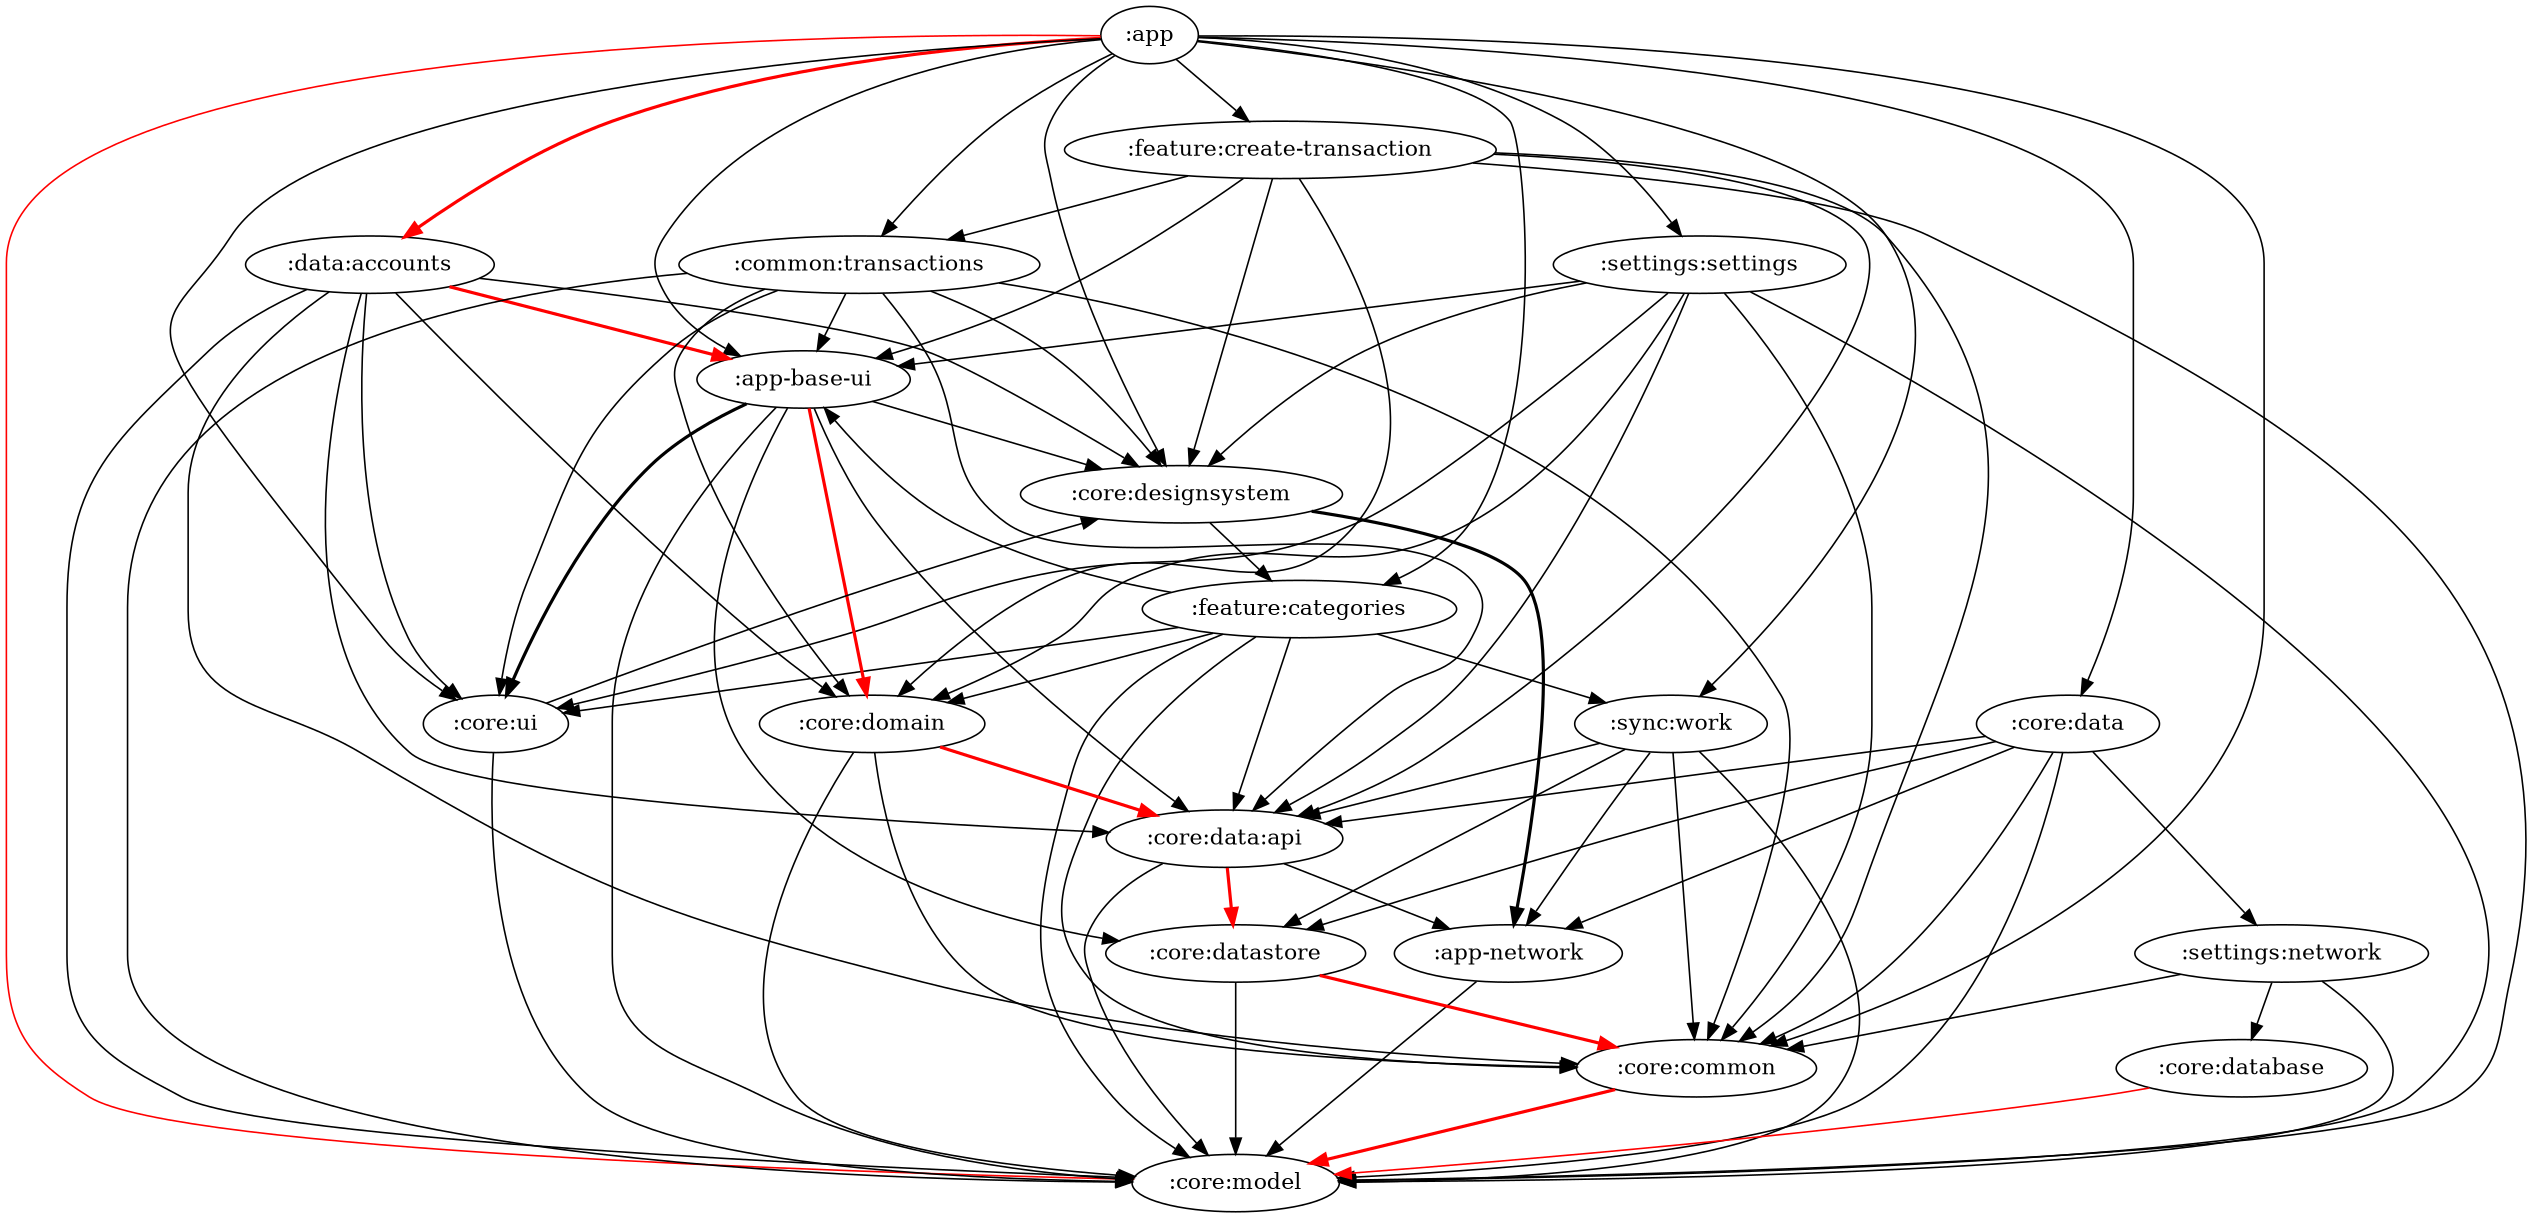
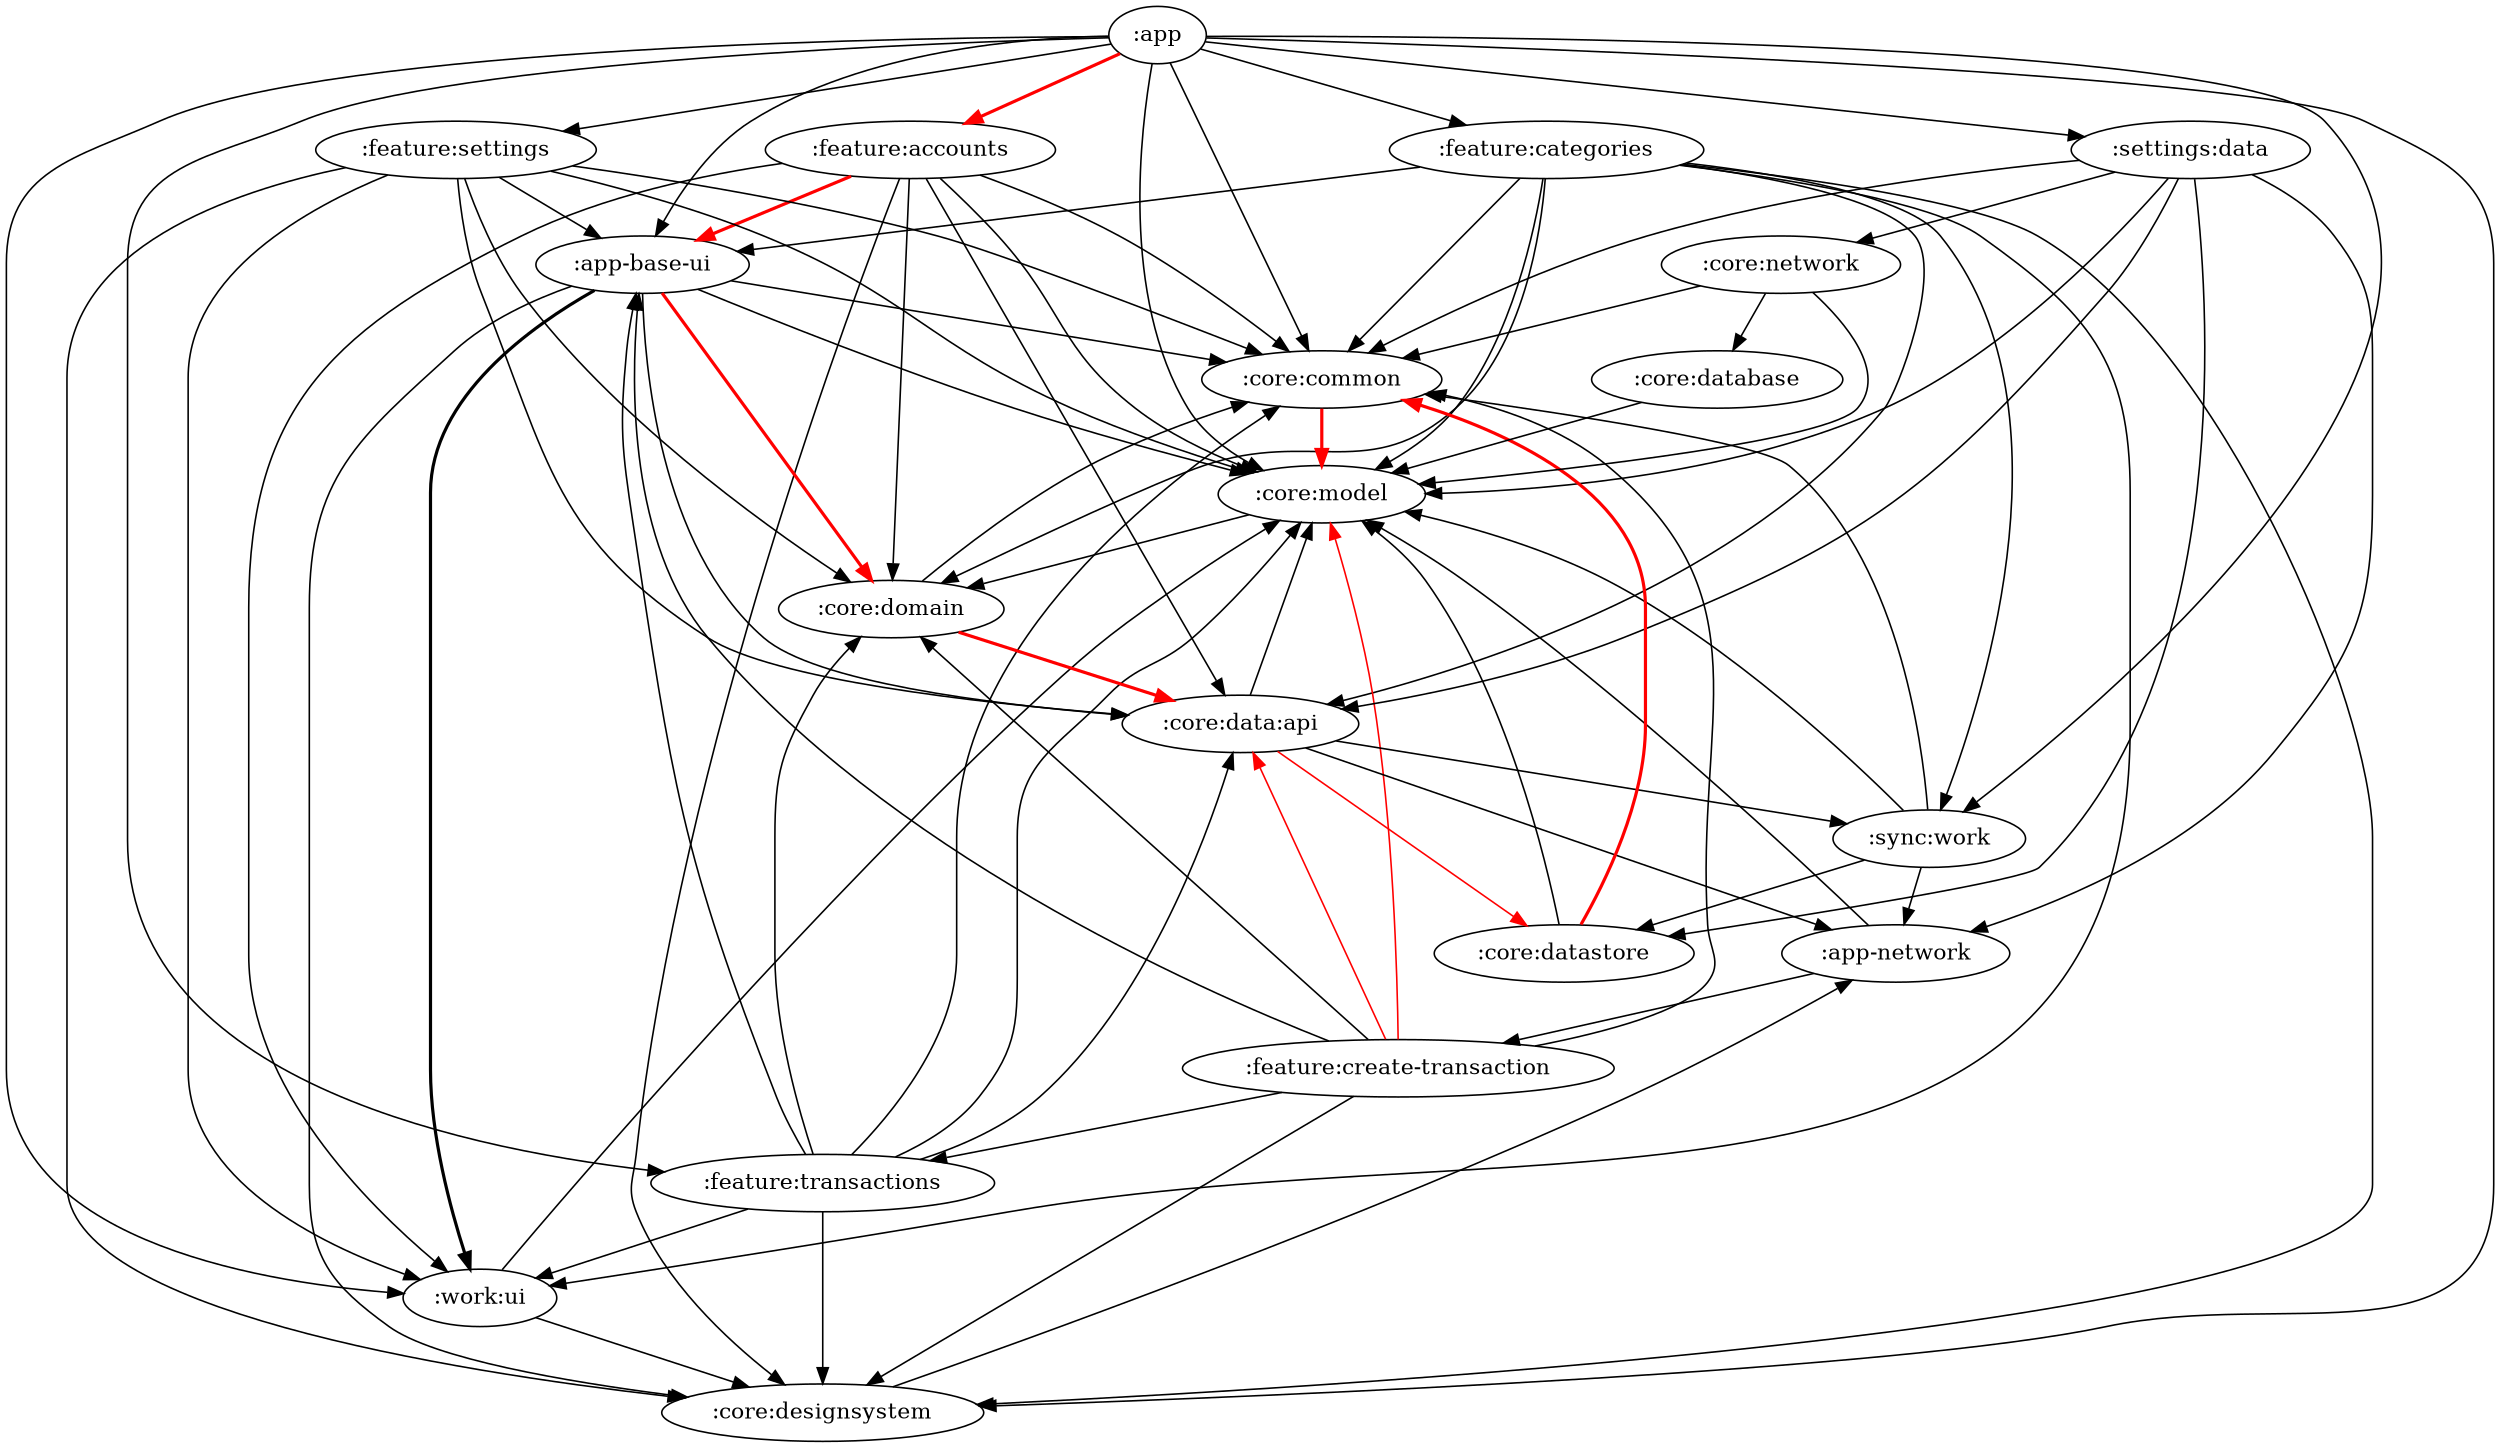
edge ":app" -> ":feature:create-transaction": now ":app-network" -> ":feature:create-transaction"
node ":data:accounts": label ":data:accounts" -> ":feature:accounts"
node ":common:transactions": label ":common:transactions" -> ":feature:transactions"
node ":settings:settings": label ":settings:settings" -> ":feature:settings"
edge ":feature:create-transaction" -> ":core:data:api": color black -> red
edge ":core:designsystem" -> ":feature:categories": reversed
edge ":app" -> ":core:model": color red -> black
edge ":core:designsystem" -> ":app-network": style bold -> solid
node ":core:ui": label ":core:ui" -> ":work:ui"
node ":core:data": label ":core:data" -> ":settings:data"
edge ":app-base-ui" -> ":core:datastore": now ":app-base-ui" -> ":core:common"
edge ":sync:work" -> ":core:data:api": reversed
edge ":feature:create-transaction" -> ":core:model": color black -> red
edge ":core:data:api" -> ":core:datastore": style bold -> solid
node ":settings:network": label ":settings:network" -> ":core:network"
edge ":core:domain" -> ":core:model": reversed
edge ":core:database" -> ":core:model": color red -> black
